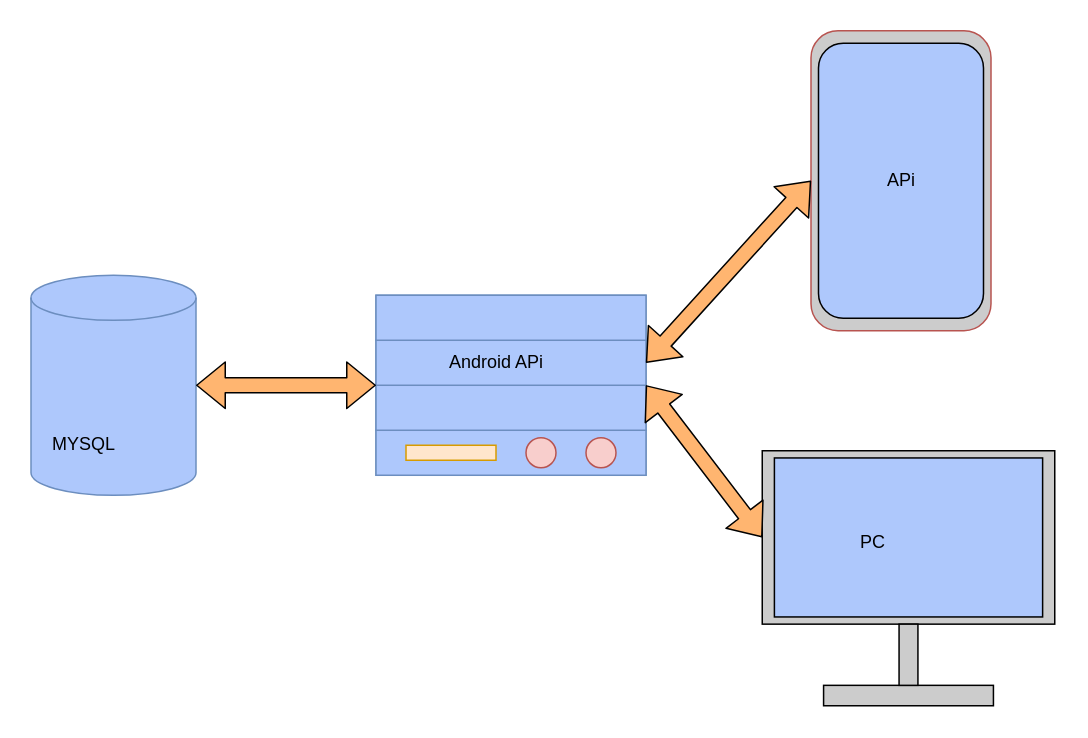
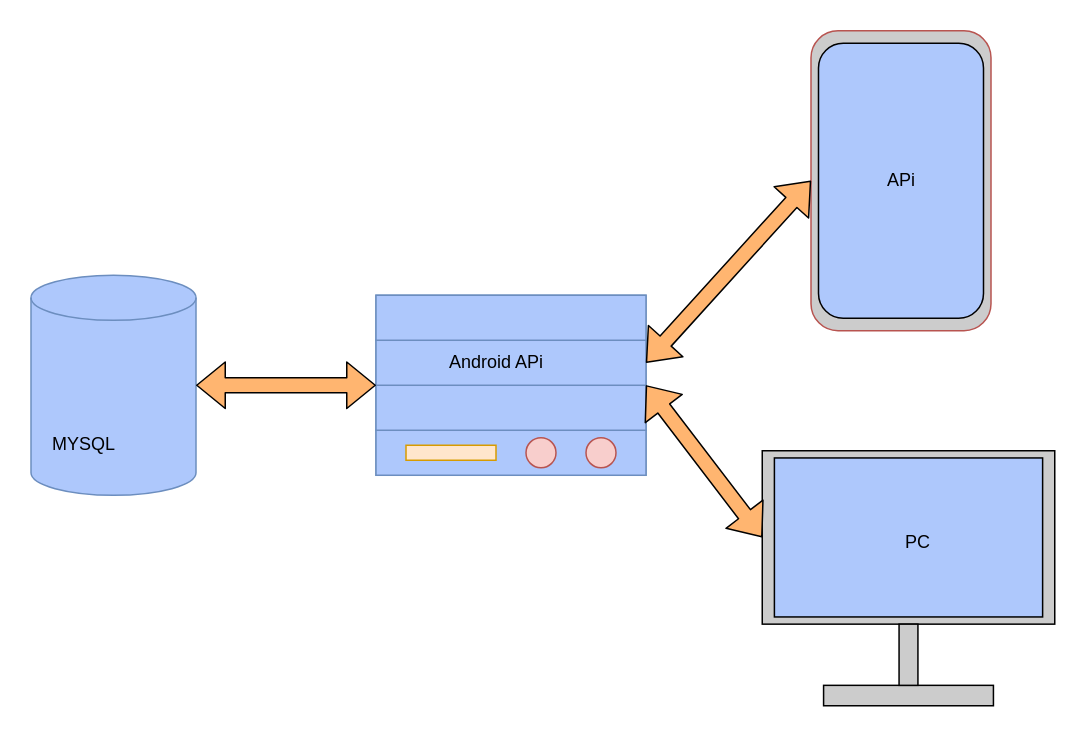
node "PC": moved (872, 542) -> (917, 542)
